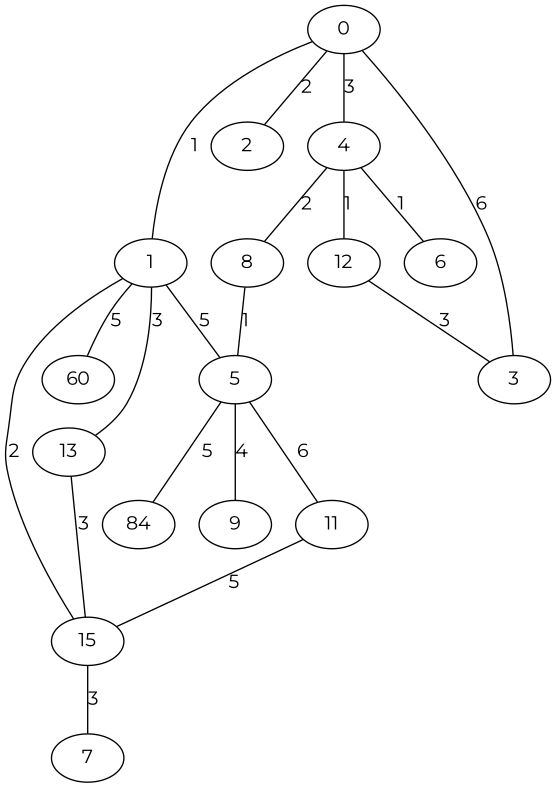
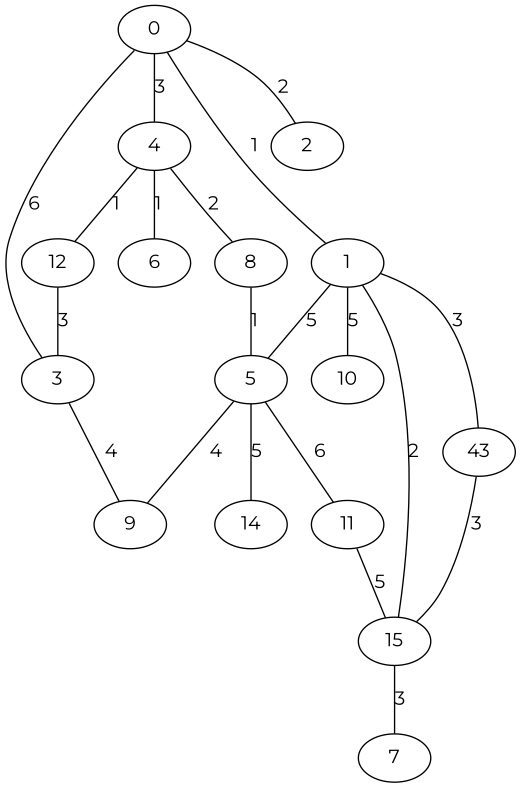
node "60": label "60" -> "10"
node "13": label "13" -> "43"
edge "3" -- "9": added, label "4"
node "84": label "84" -> "14"
